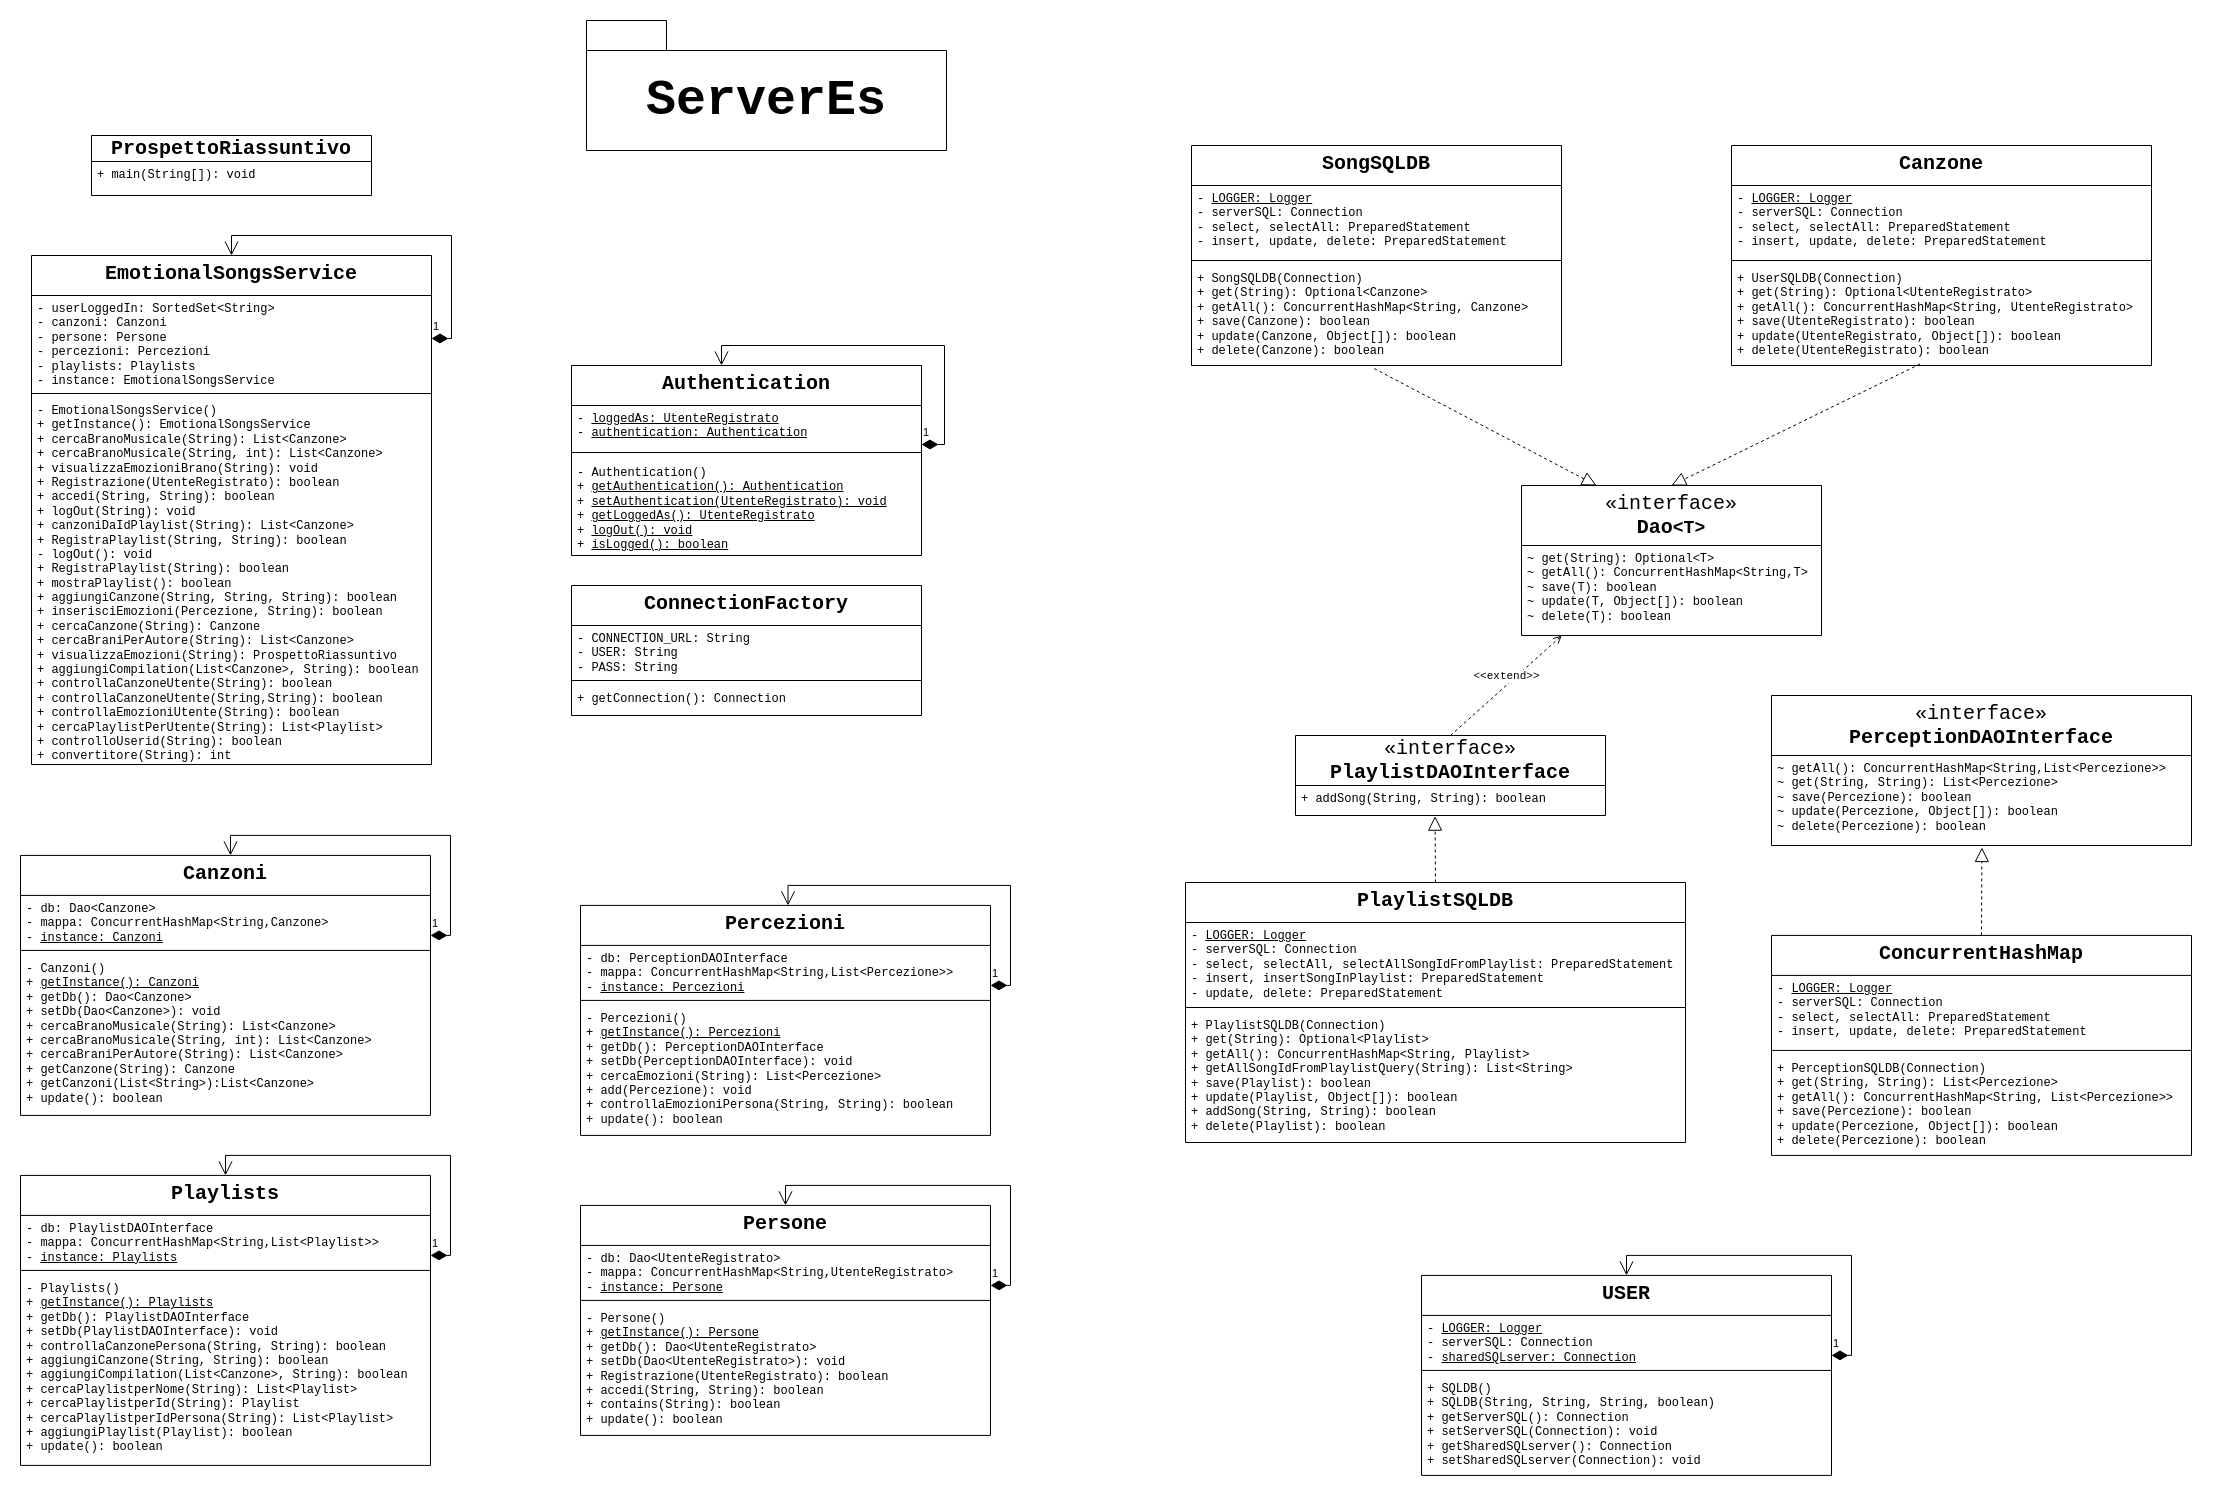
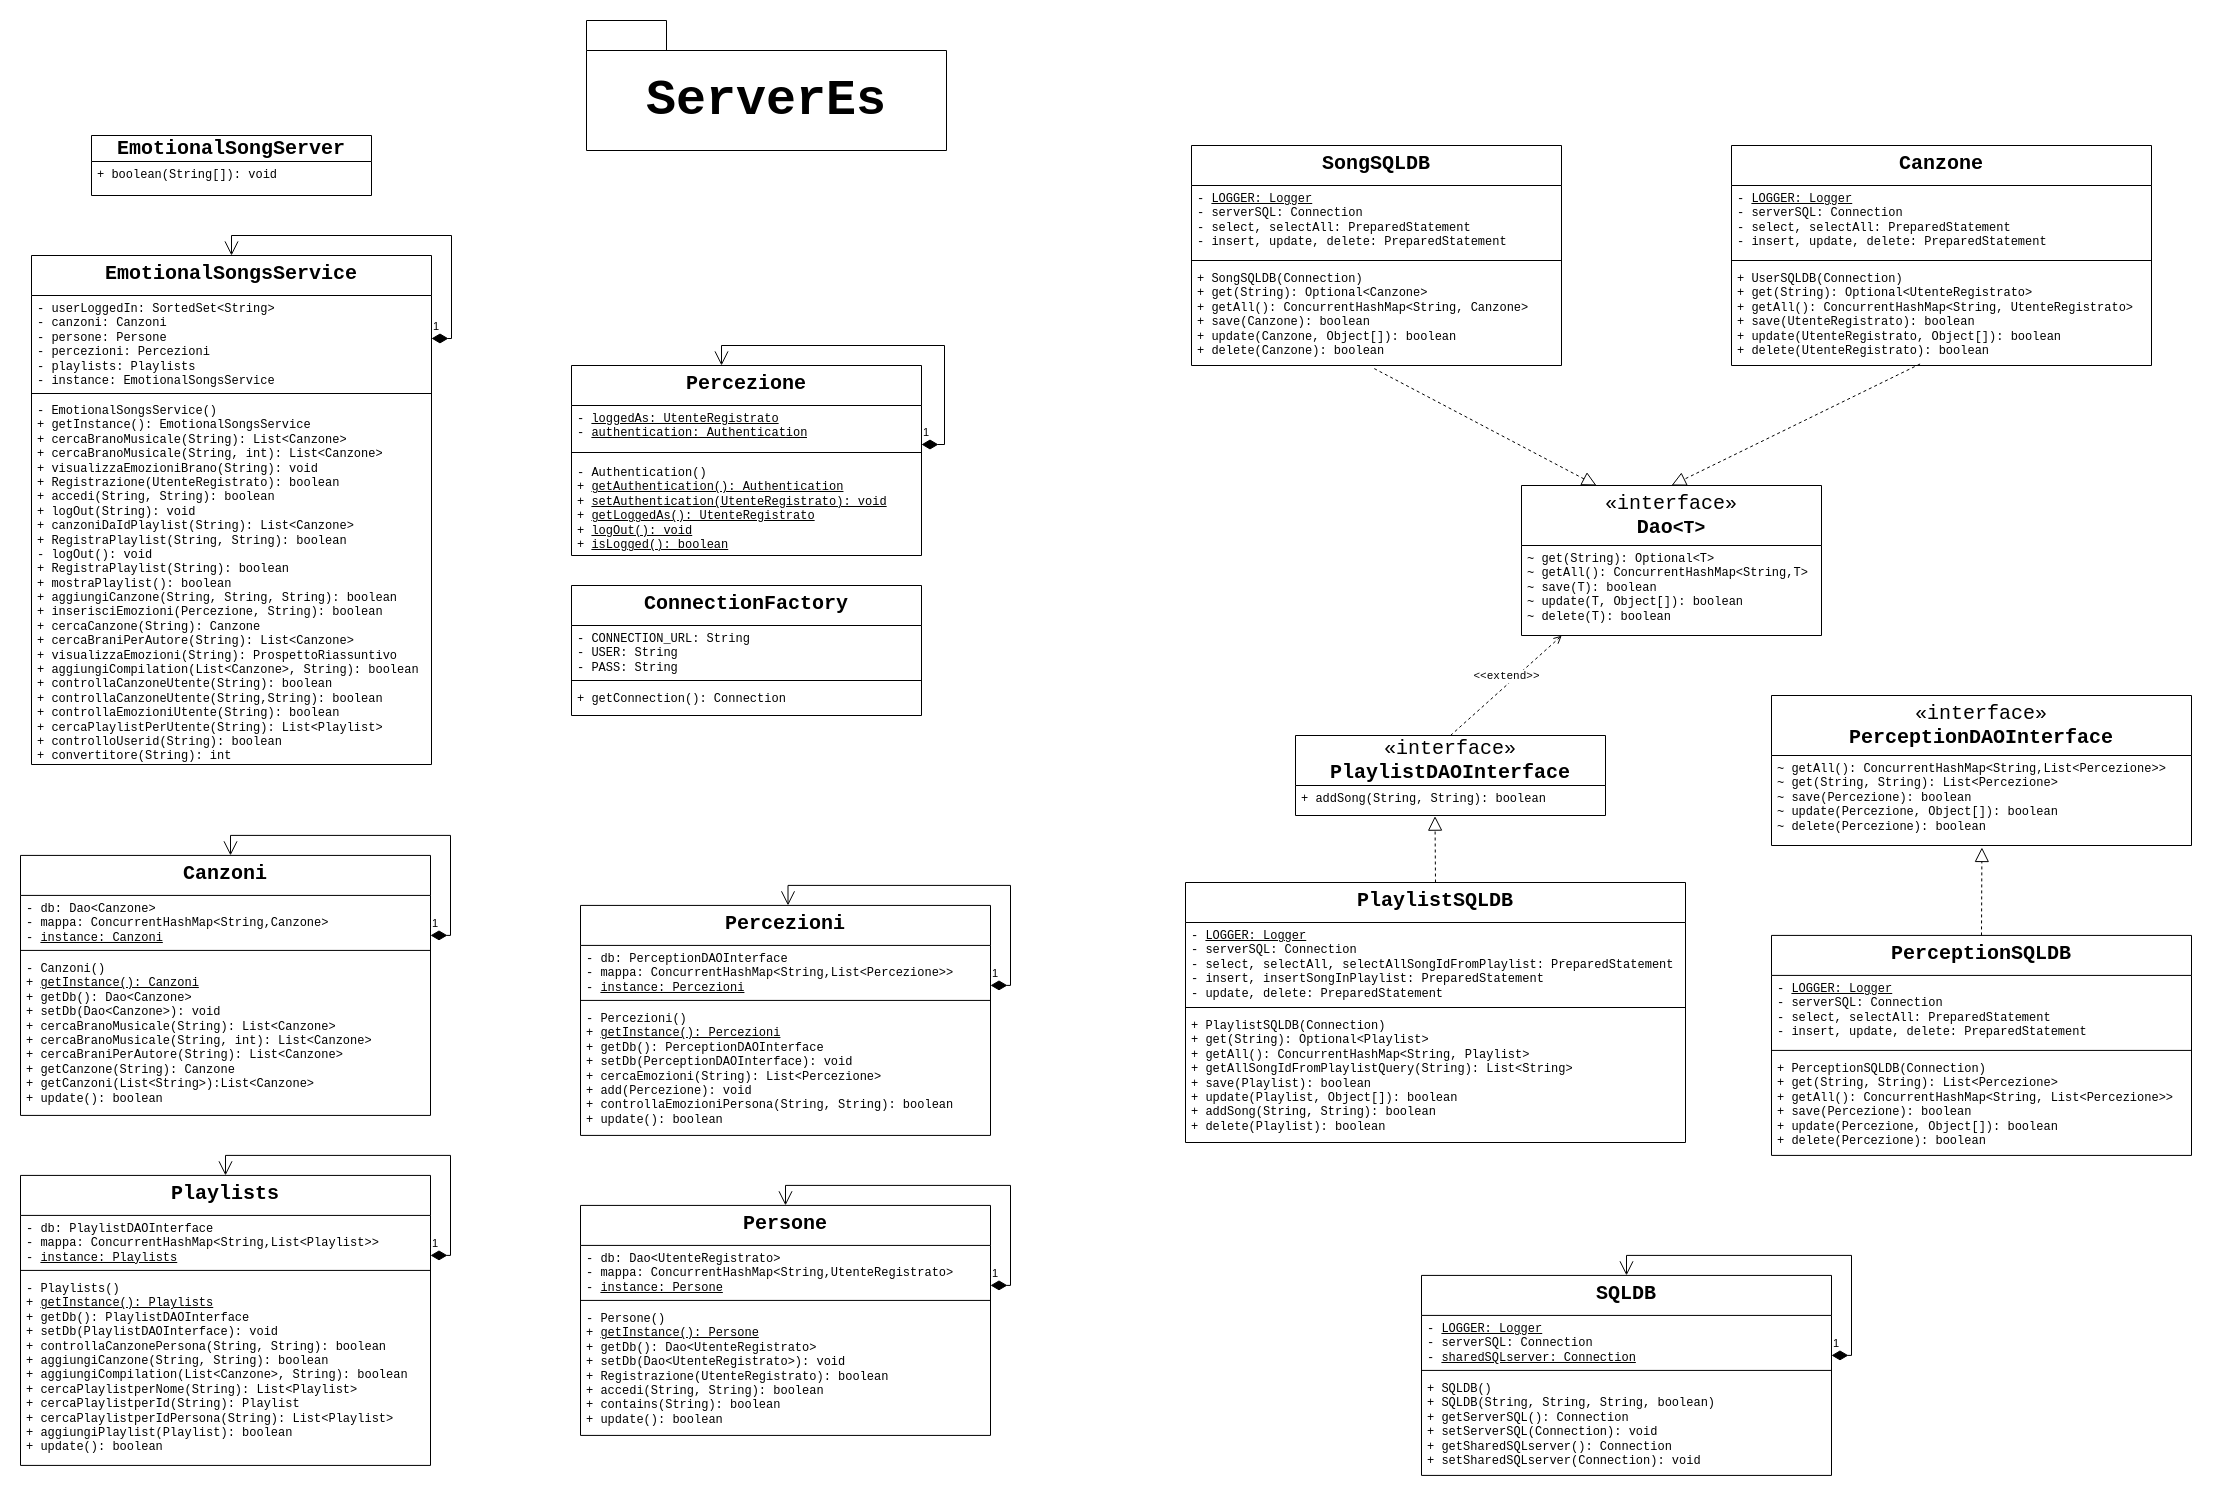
node "ProspettoRiassuntivo": label "ProspettoRiassuntivo" -> "EmotionalSongServer"
node "+ main(String[]): void": label "+ main(String[]): void" -> "+ boolean(String[]): void"
node "Authentication": label "Authentication" -> "Percezione"
node "ConcurrentHashMap": label "ConcurrentHashMap" -> "PerceptionSQLDB"
node "USER": label "USER" -> "SQLDB"
